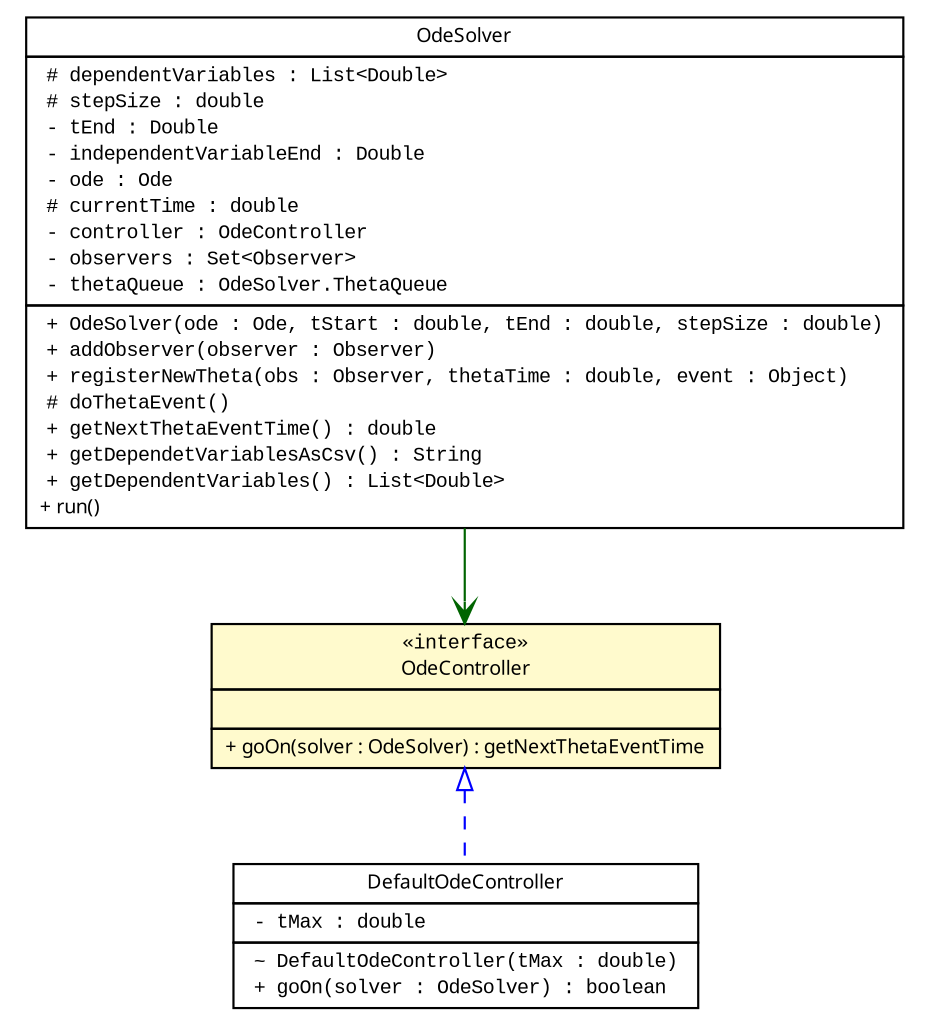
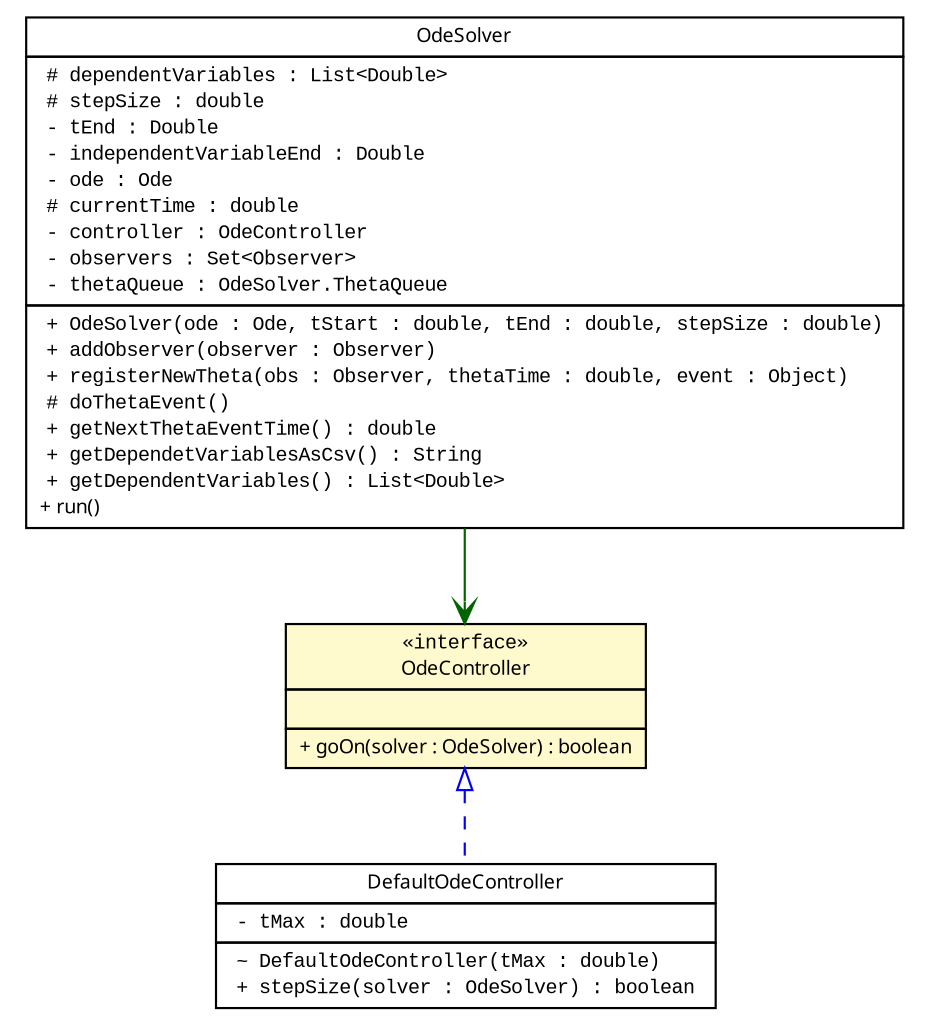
node "OdeController": text "+ goOn(solver : OdeSolver) : getNextThetaEventTime" -> "+ goOn(solver : OdeSolver) : boolean"
node "DefaultOdeController": text "+ goOn(solver : OdeSolver) : boolean" -> "+ stepSize(solver : OdeSolver) : boolean"
